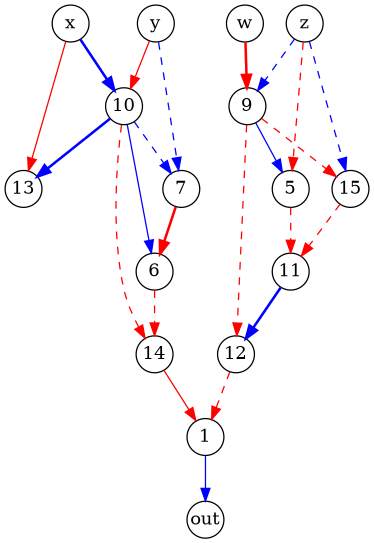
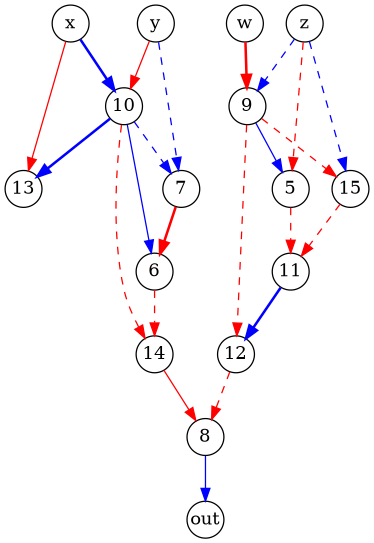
node "1": label "1" -> "8"
